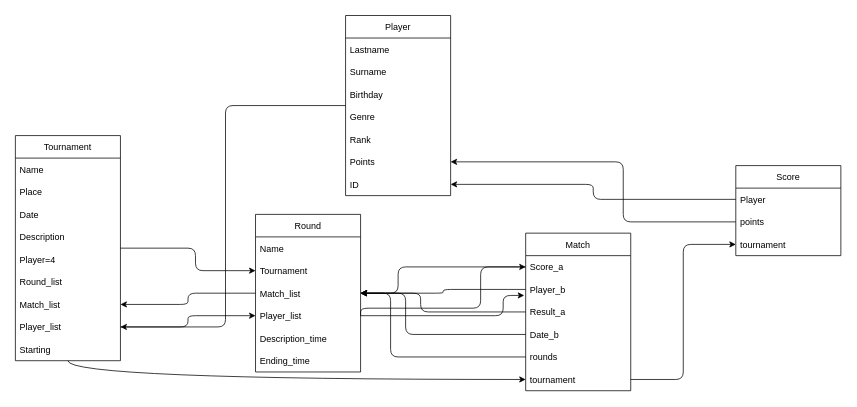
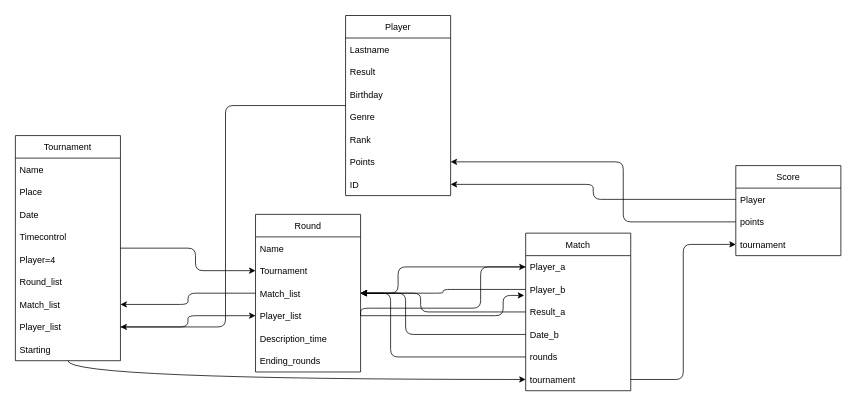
node "Surname": label "Surname" -> "Result"
node "Description": label "Description" -> "Timecontrol"
node "Score_a": label "Score_a" -> "Player_a"
node "Ending_time": label "Ending_time" -> "Ending_rounds"
